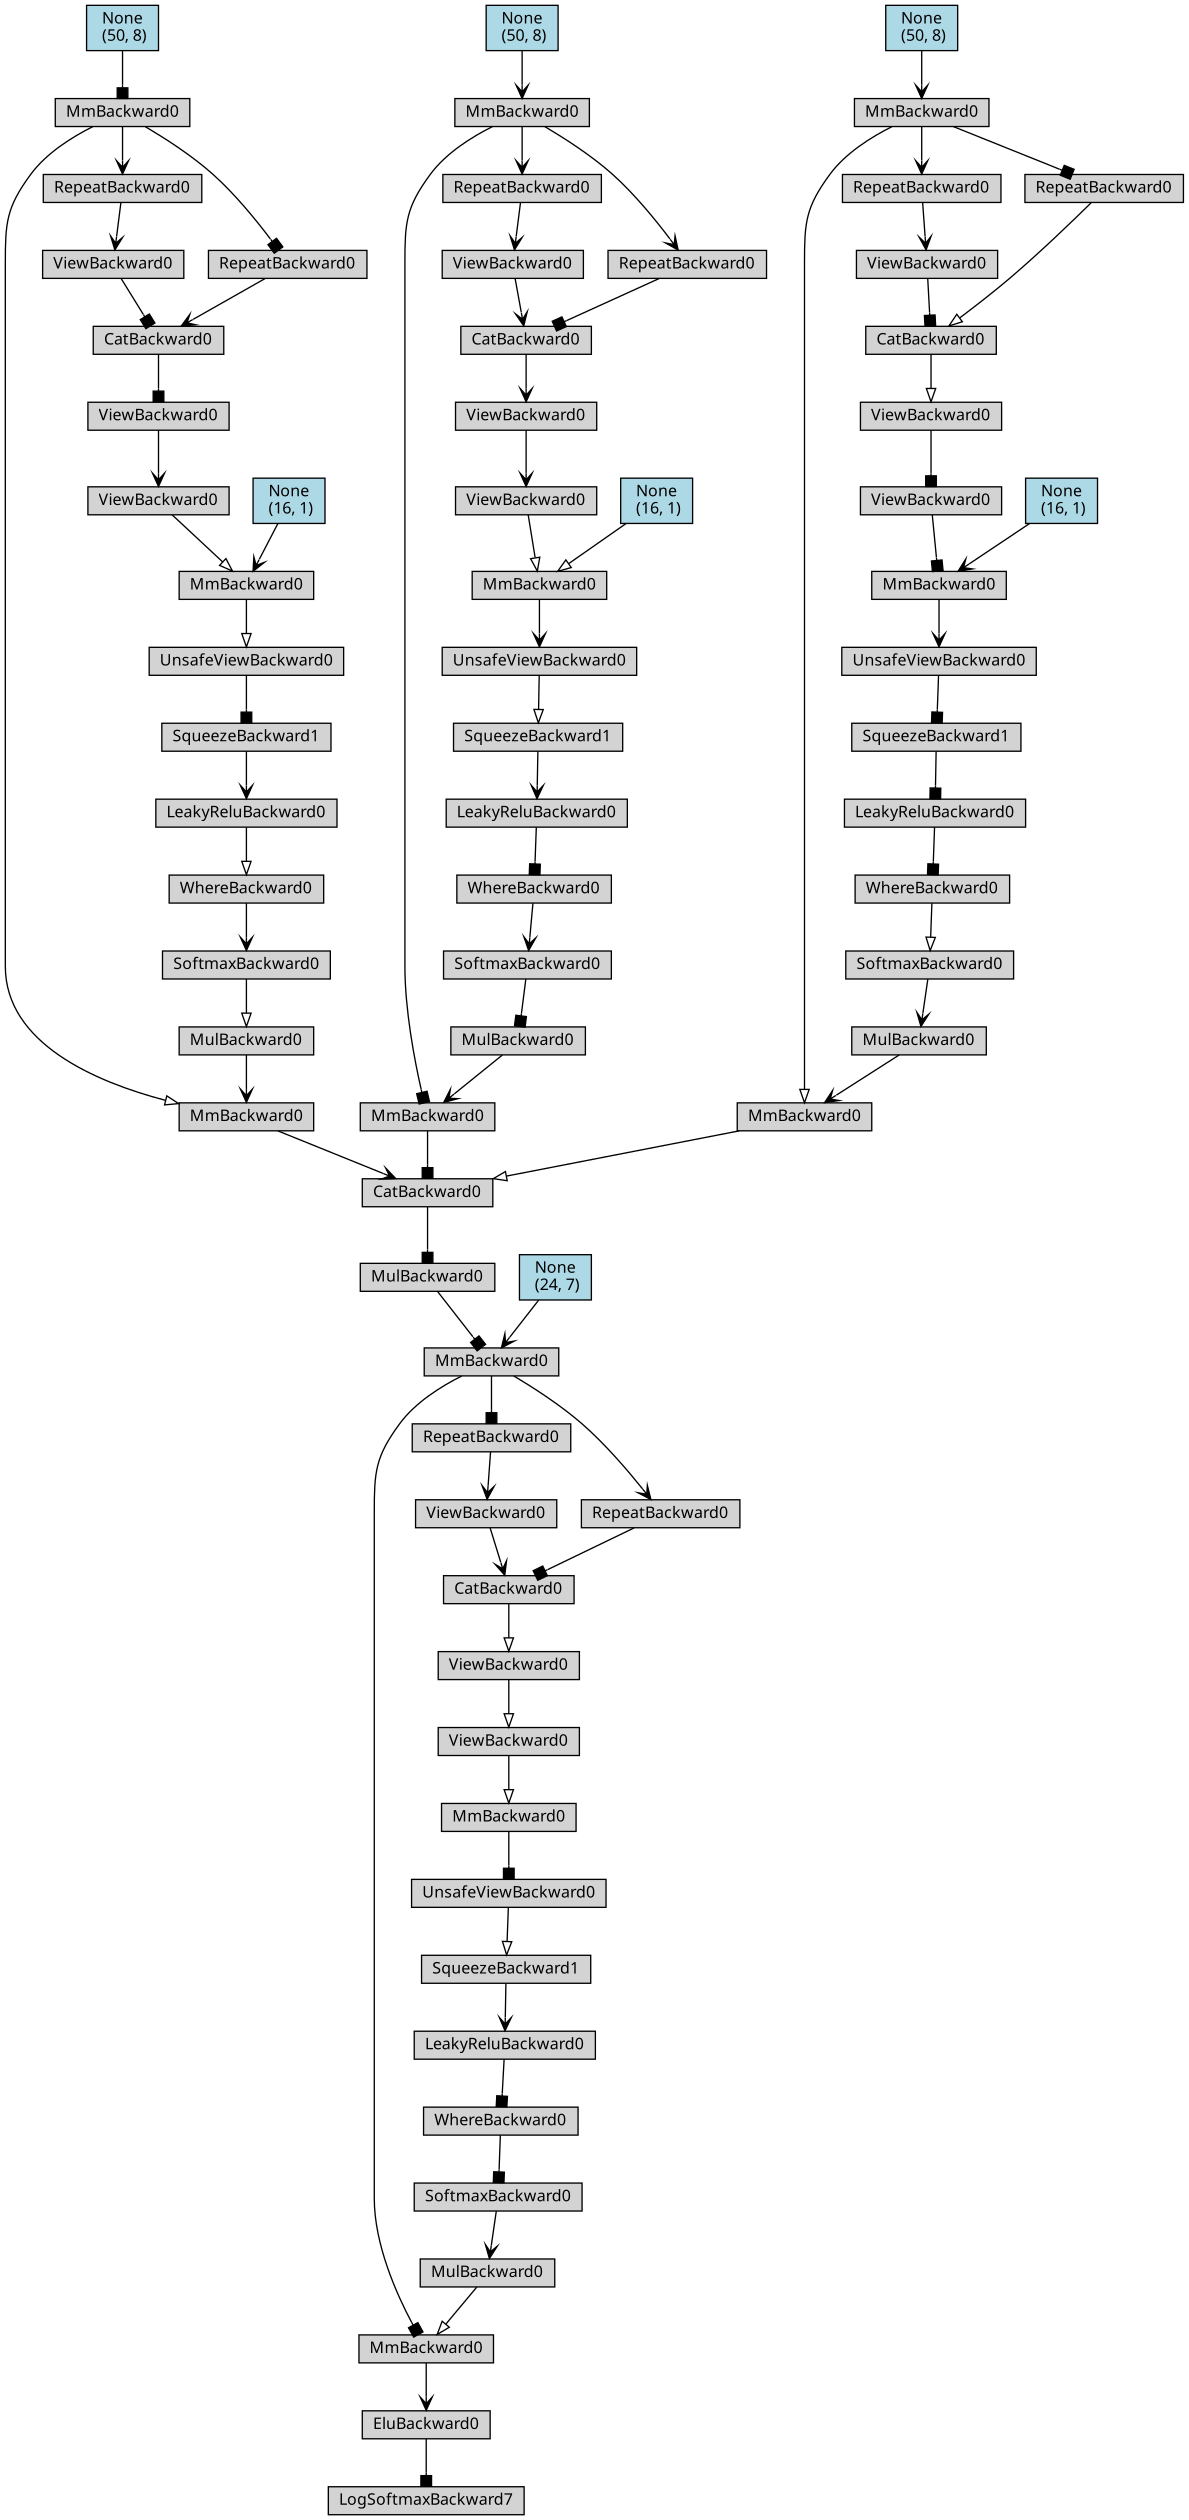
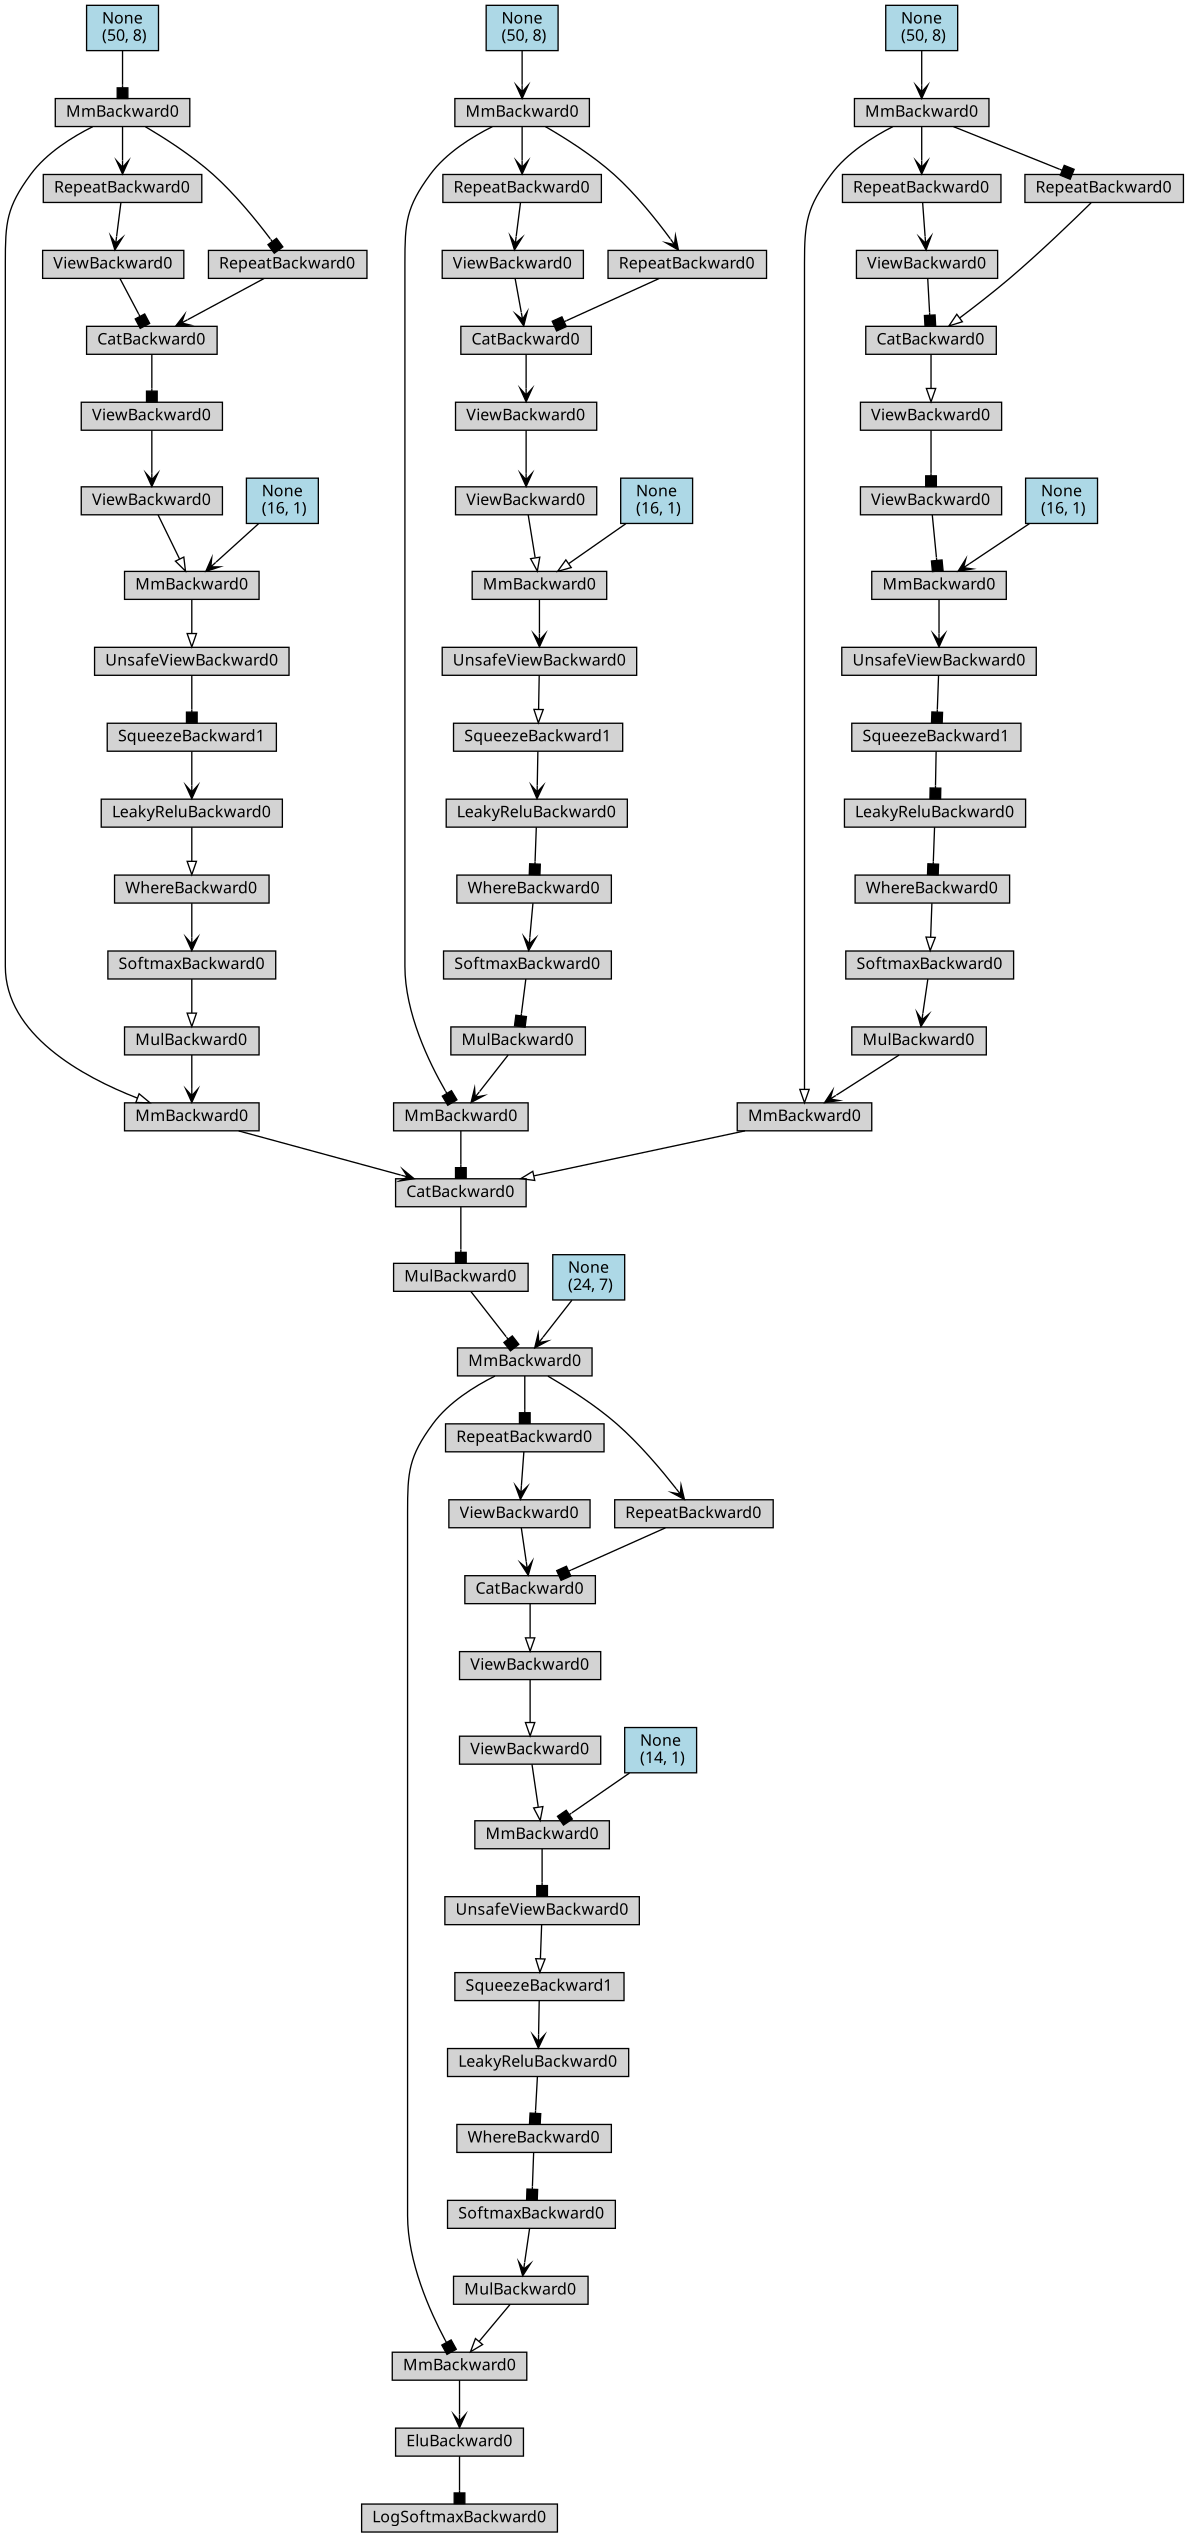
node "None (14, 1)": added
node "LogSoftmaxBackward7": label "LogSoftmaxBackward7" -> "LogSoftmaxBackward0"
